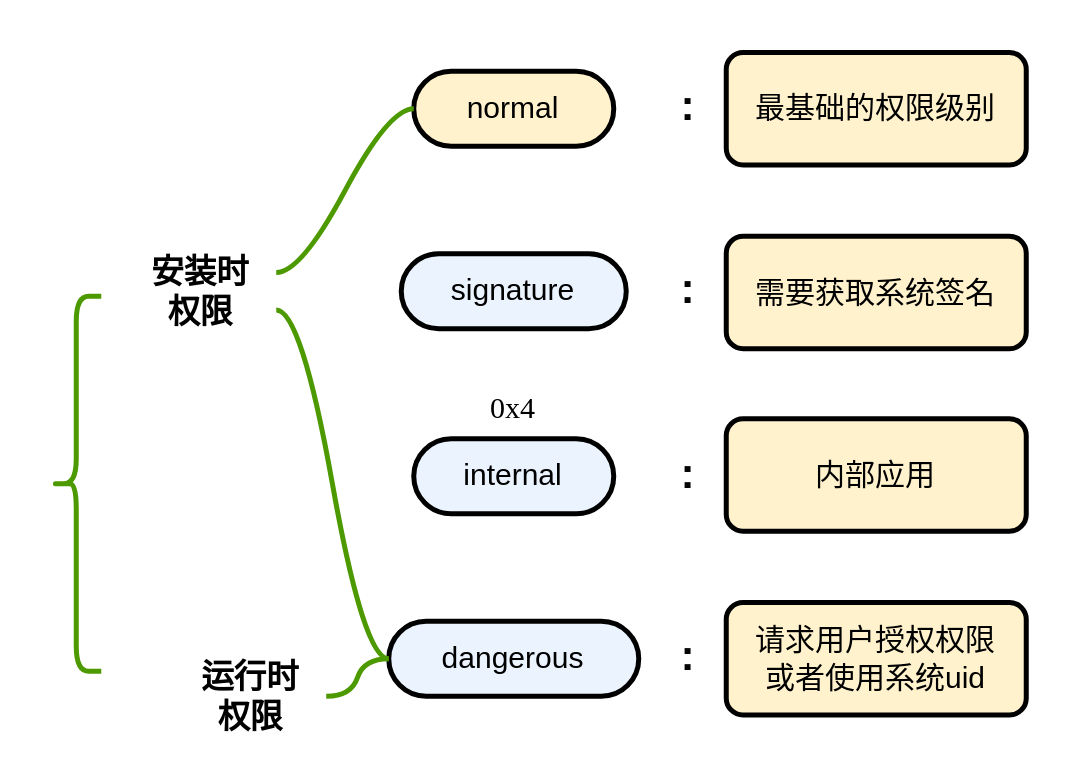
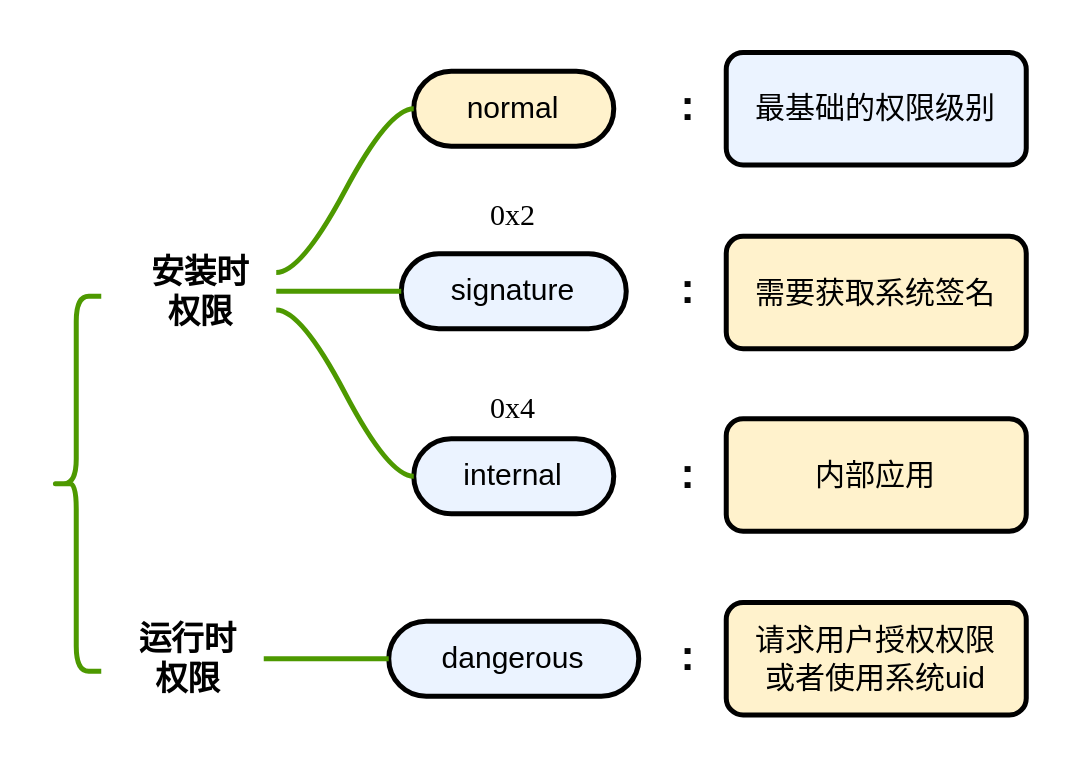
node "最基础的权限级别": fillcolor #fff2cc -> #ebf3ff
node "0x2": added
edge "安装时 权限" -- "signature": added
edge "安装时 权限" -- "dangerous": now "安装时 权限" -- "internal"
node "运行时 权限": moved (251, 696) -> (189, 659)
